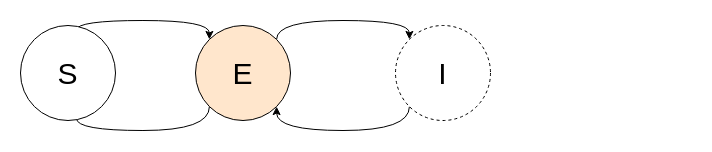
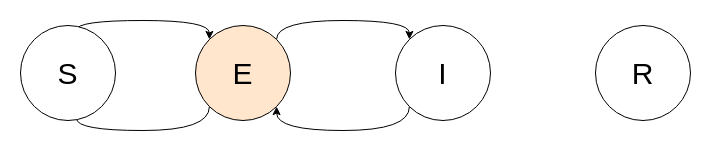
node "I": style dashed -> solid
node "R": added
